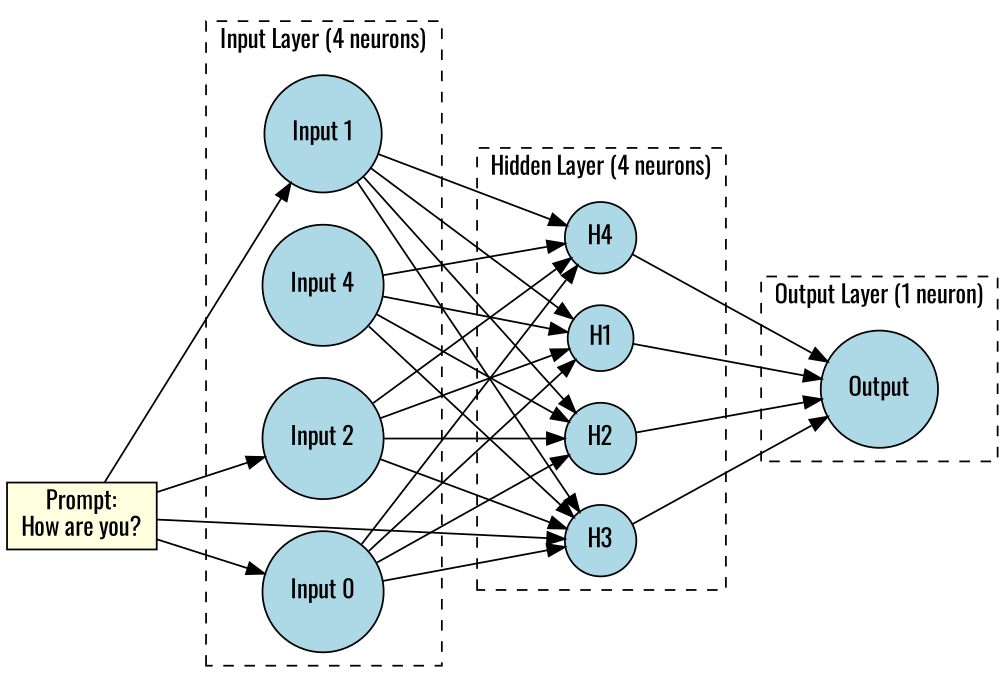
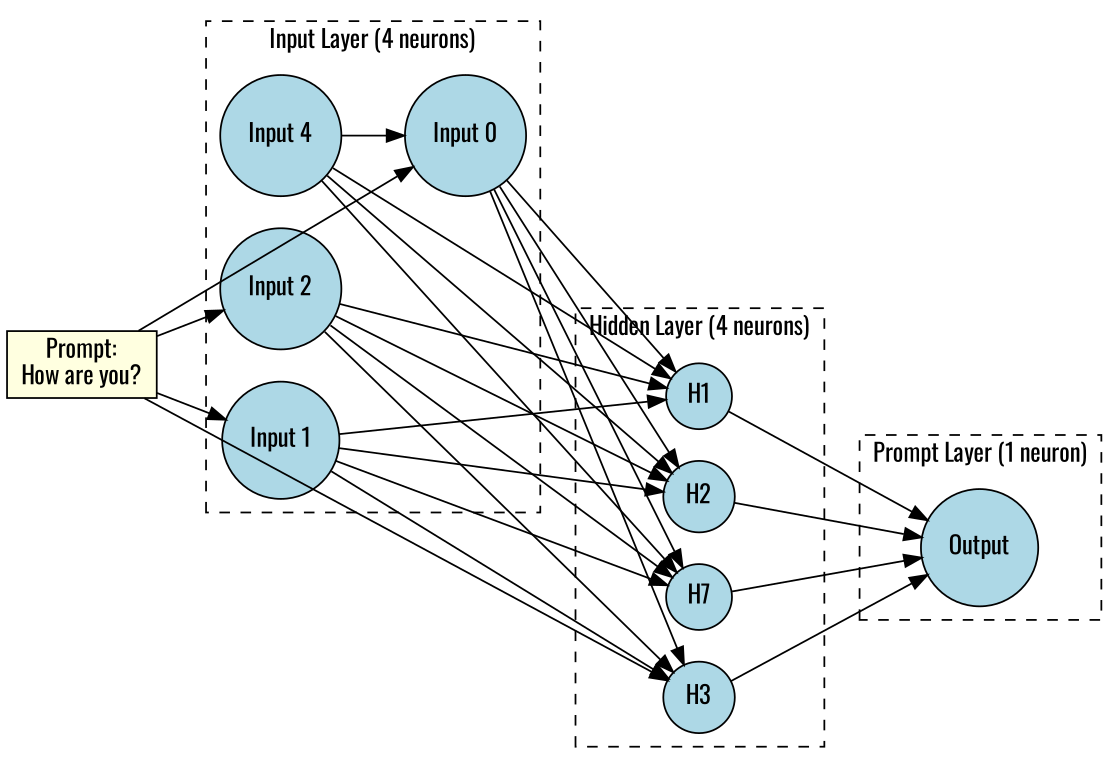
node "H4": label "H4" -> "H7"
cluster "Output Layer (1 neuron)": label "Output Layer (1 neuron)" -> "Prompt Layer (1 neuron)"
edge "Input 4" -> "H3": now "Input 4" -> "Input 0"
